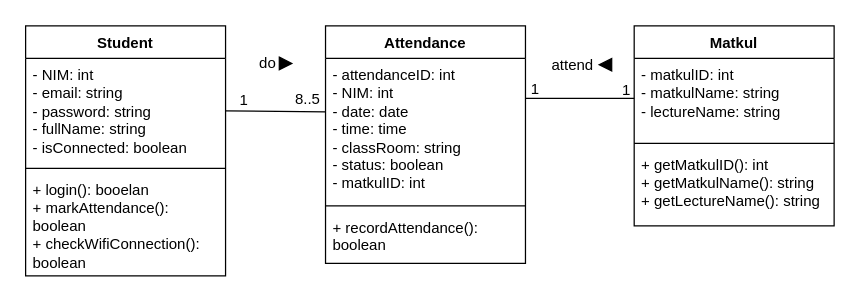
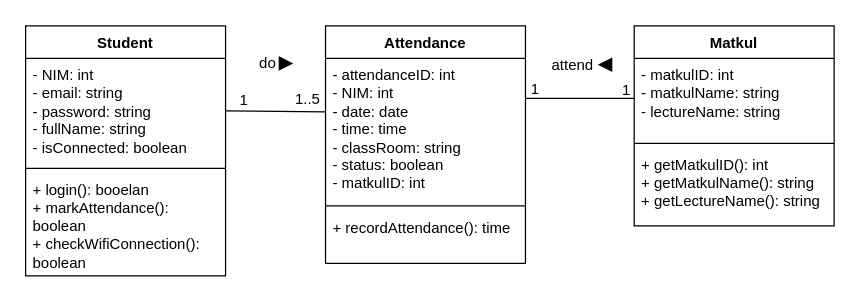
node "8..5": label "8..5" -> "1..5"
node "+ recordAttendance(): boolean": label "+ recordAttendance(): boolean" -> "+ recordAttendance(): time"
